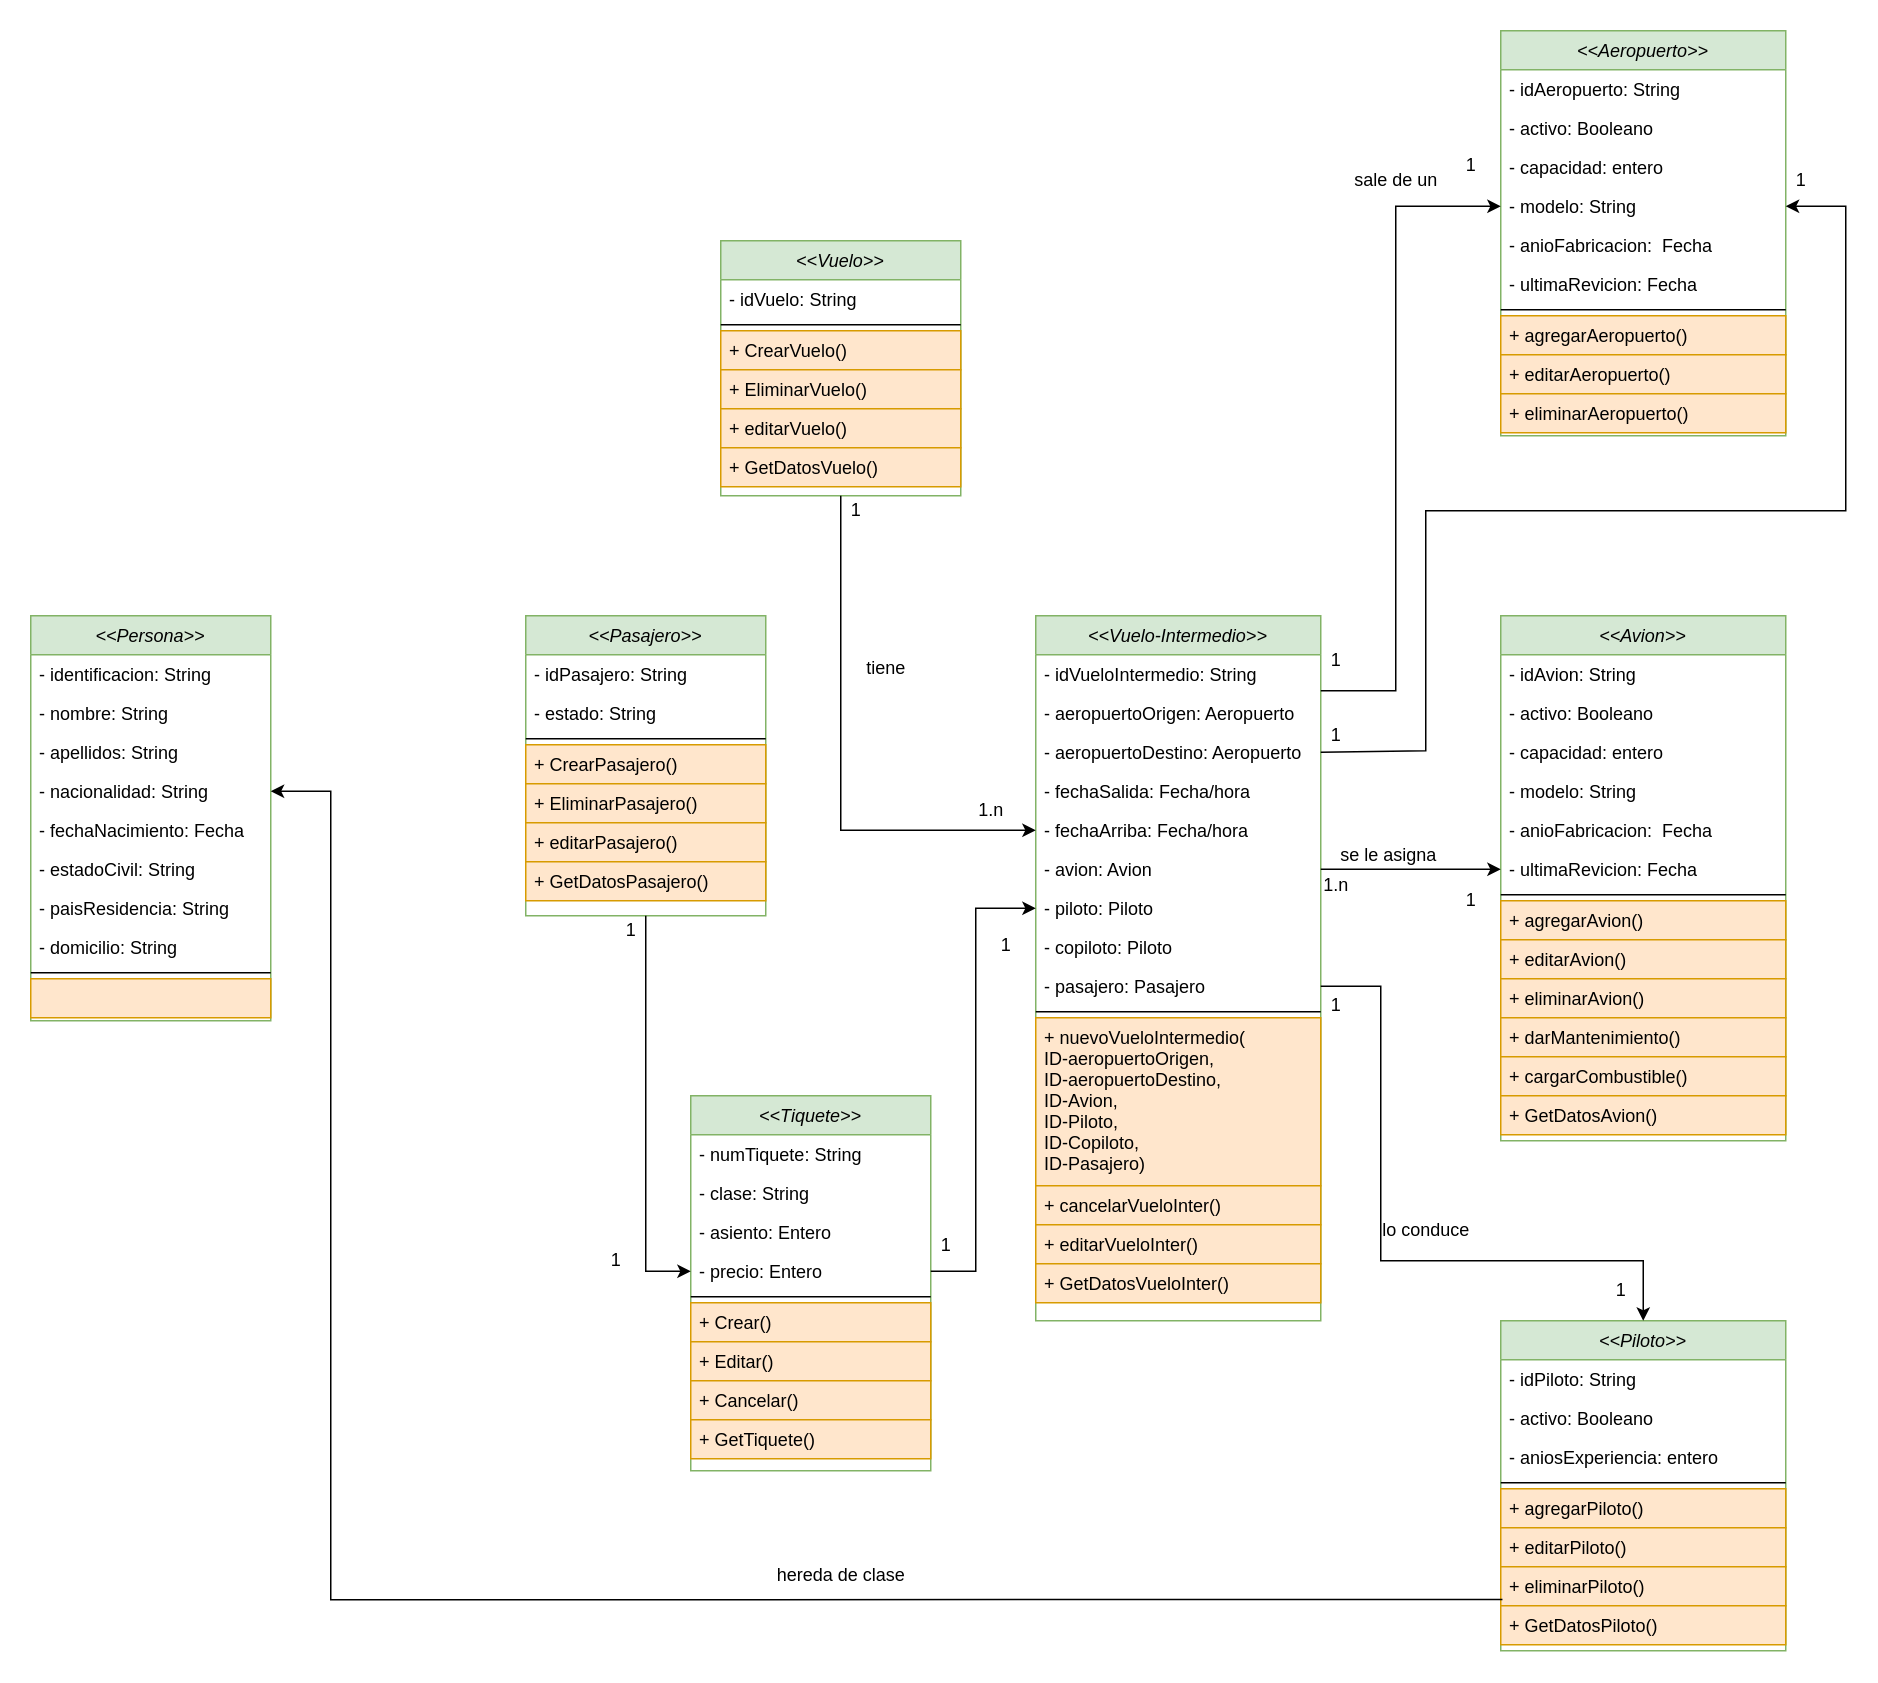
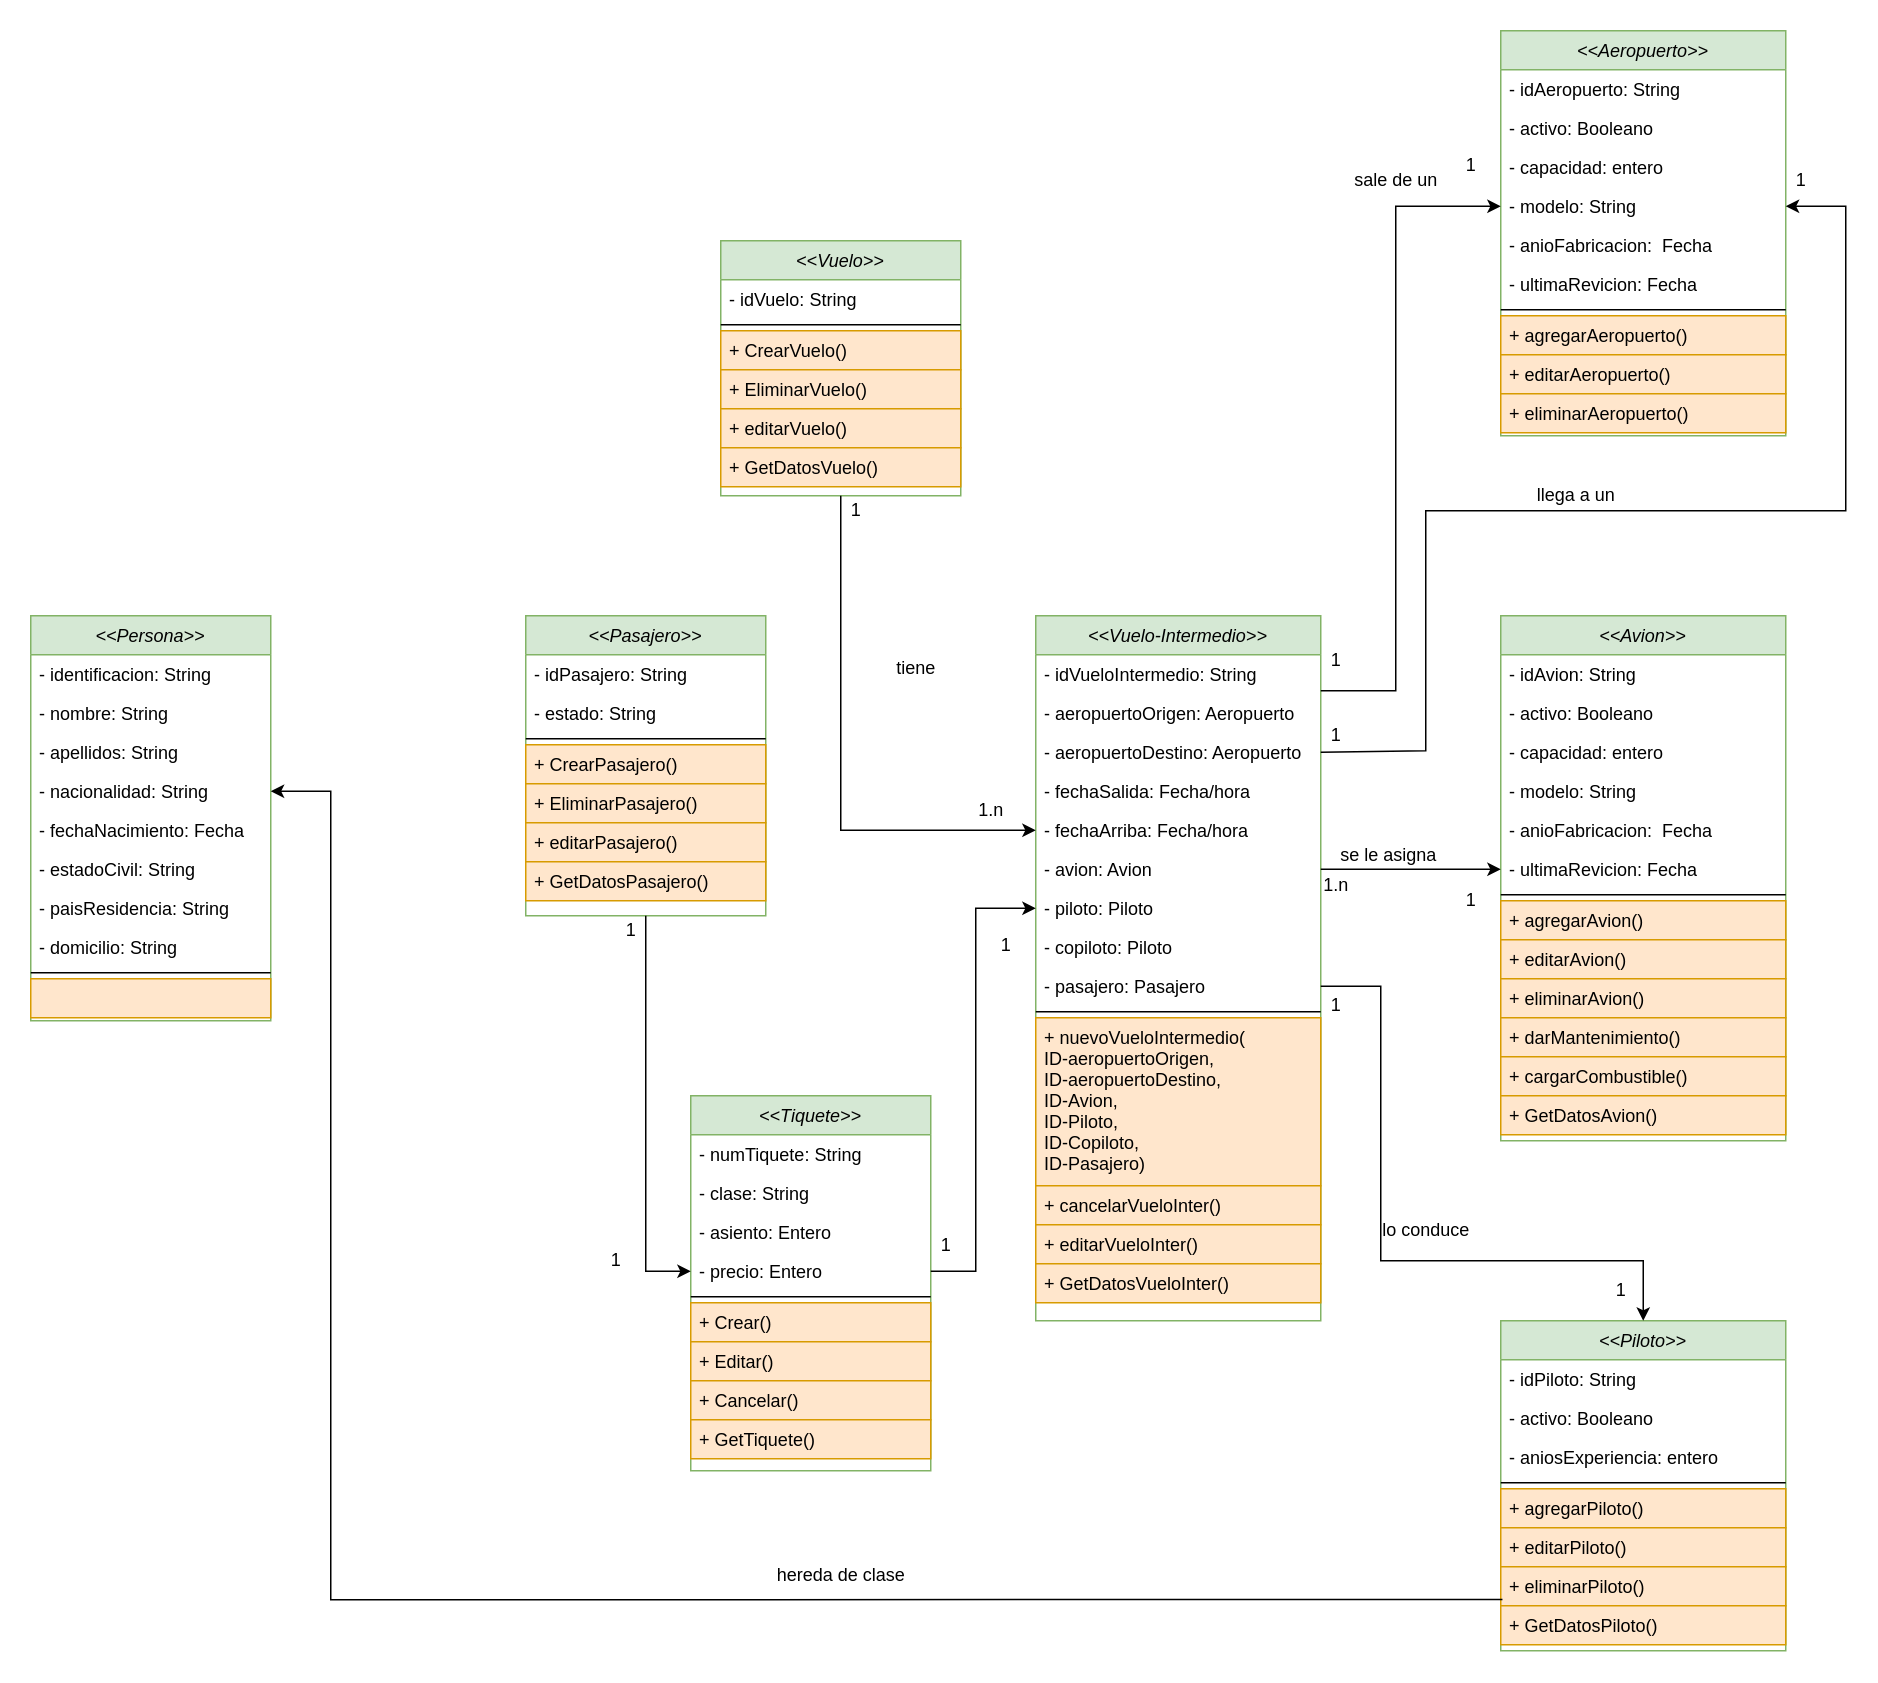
node "llega a un": added
node "tiene": moved (886, 668) -> (916, 668)
